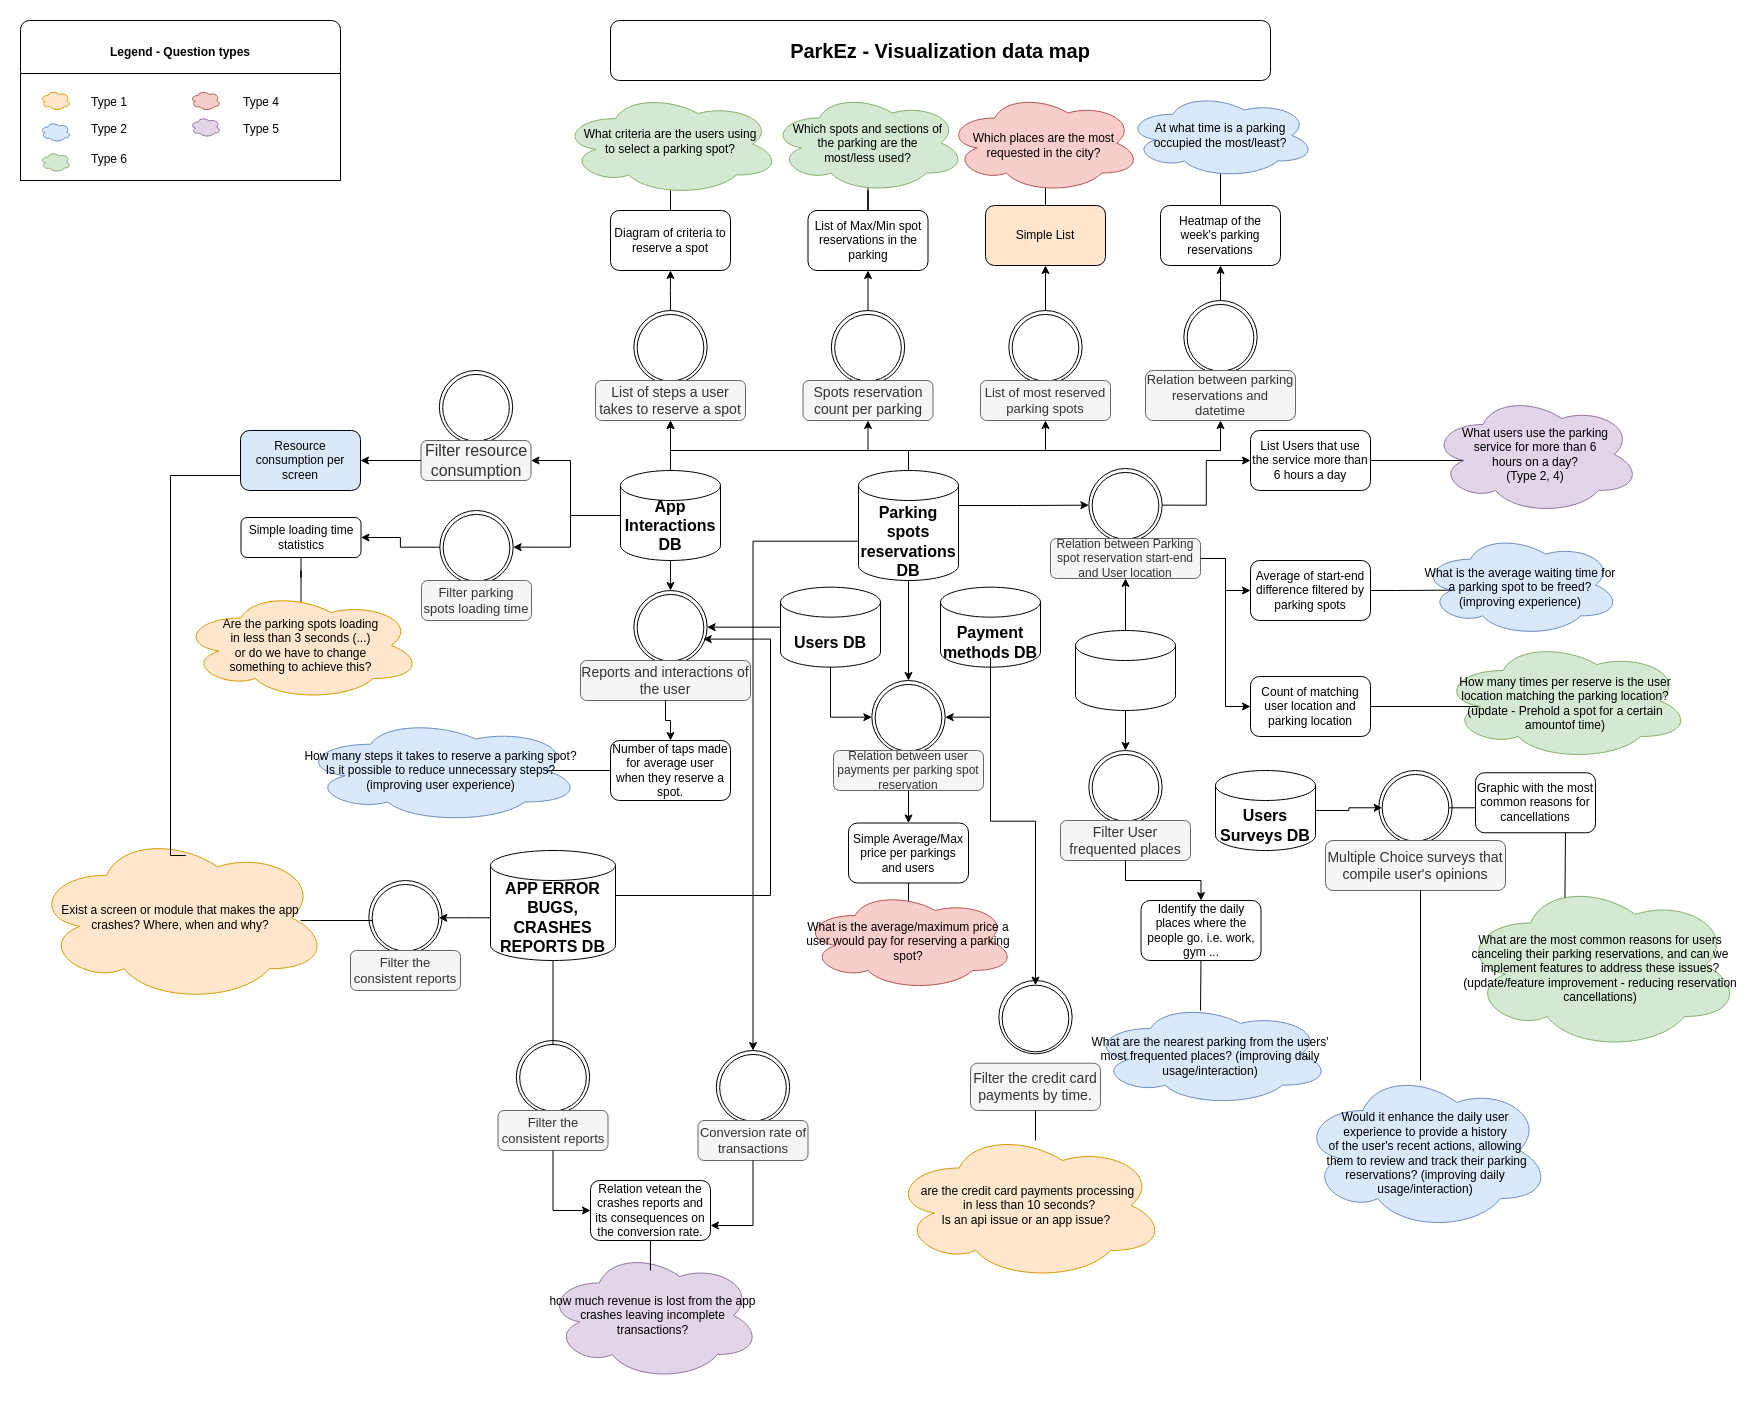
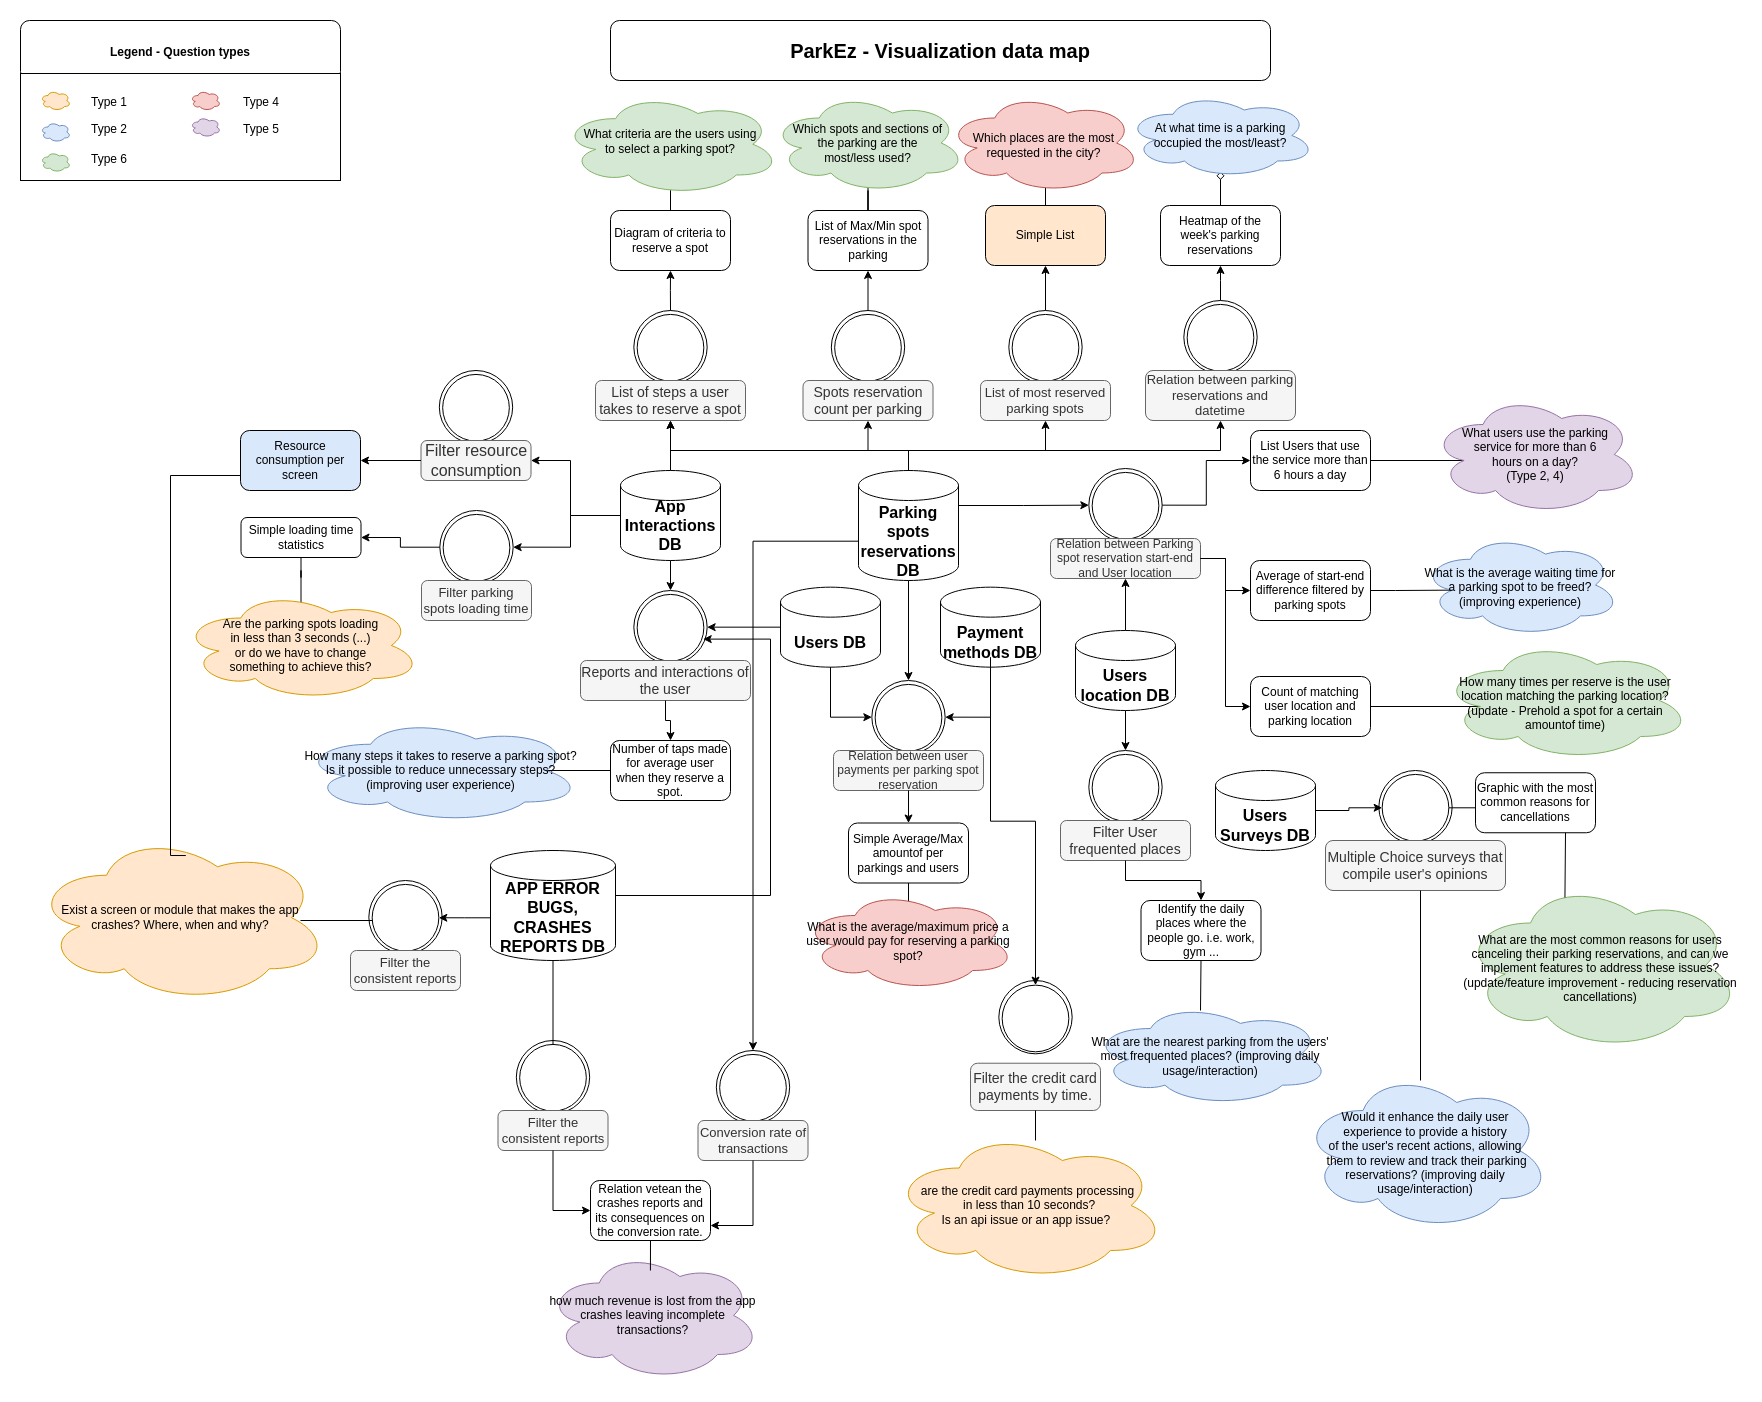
edge "At what time is a parking occupied the most/least?" -- "Heatmap of the week's parking reservations": arrowhead none -> diamond
node "Users location DB": added
node "Simple Average/Max price per parkings and users": label "Simple Average/Max price per parkings and users" -> "Simple Average/Max amountof per parkings and users"
